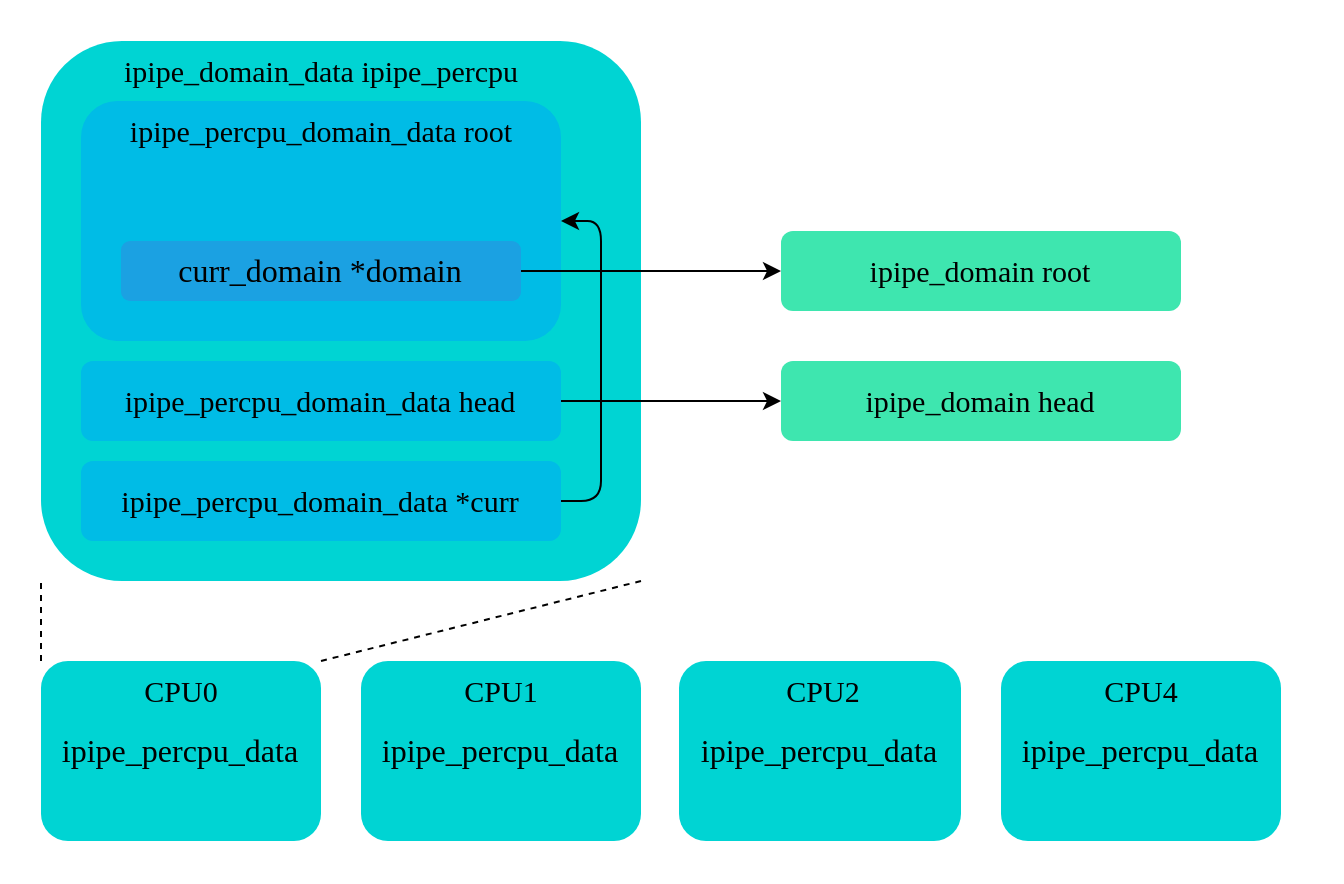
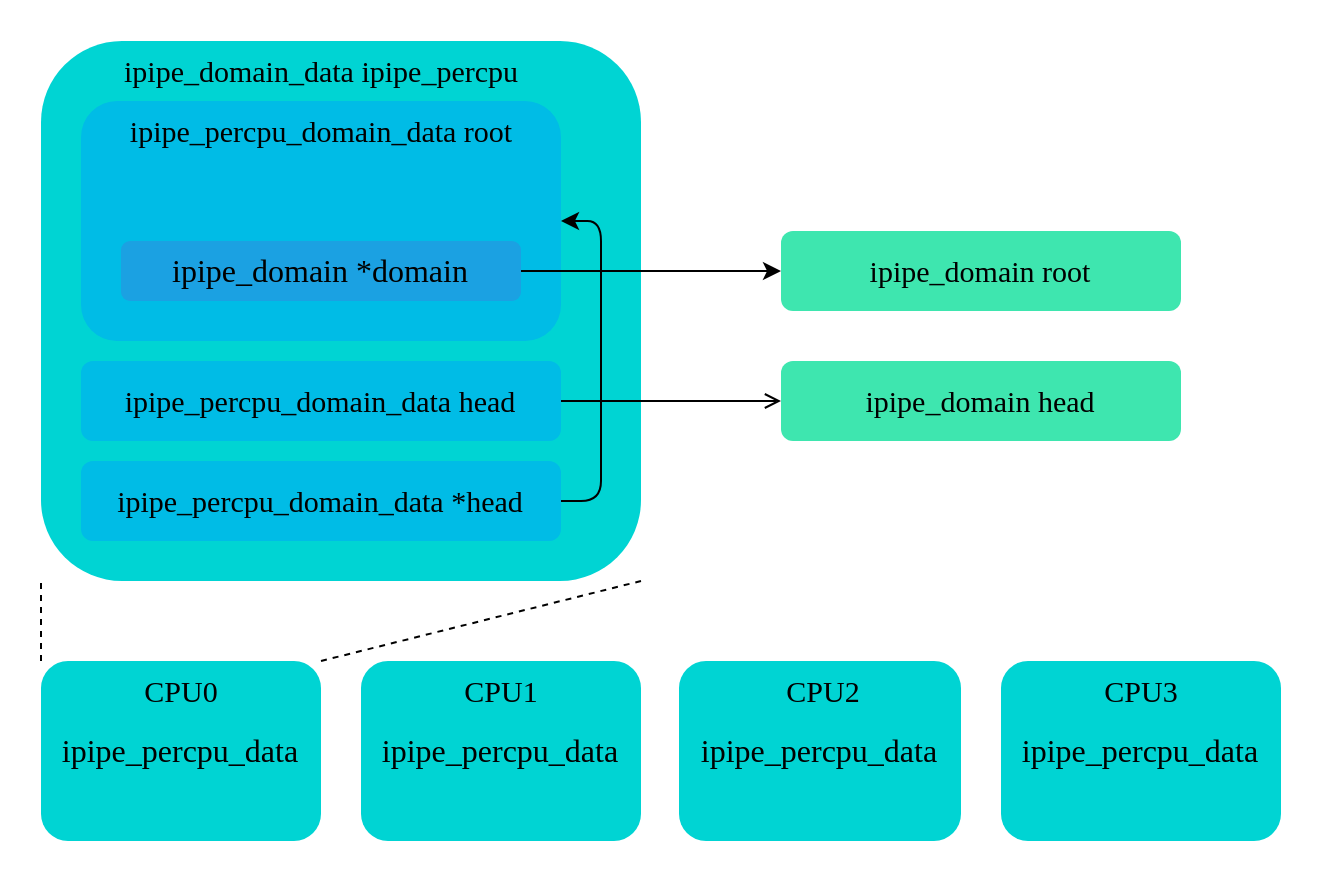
node "curr_domain *domain": label "curr_domain *domain" -> "ipipe_domain *domain"
edge "ipipe_percpu_domain_data head" -> "ipipe_domain head": arrowhead classic -> open
node "ipipe_percpu_domain_data *curr": label "ipipe_percpu_domain_data *curr" -> "ipipe_percpu_domain_data *head"
node "CPU4": label "CPU4" -> "CPU3"
